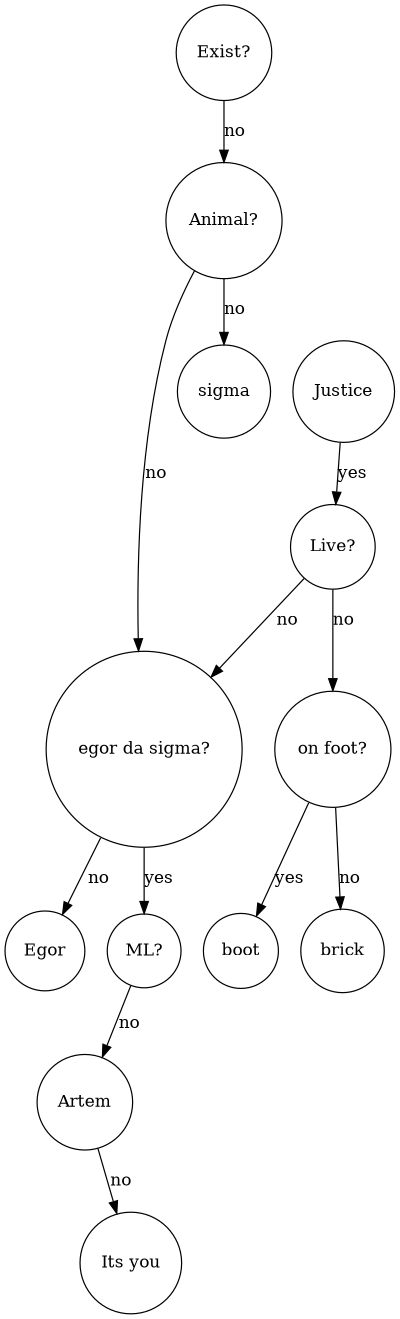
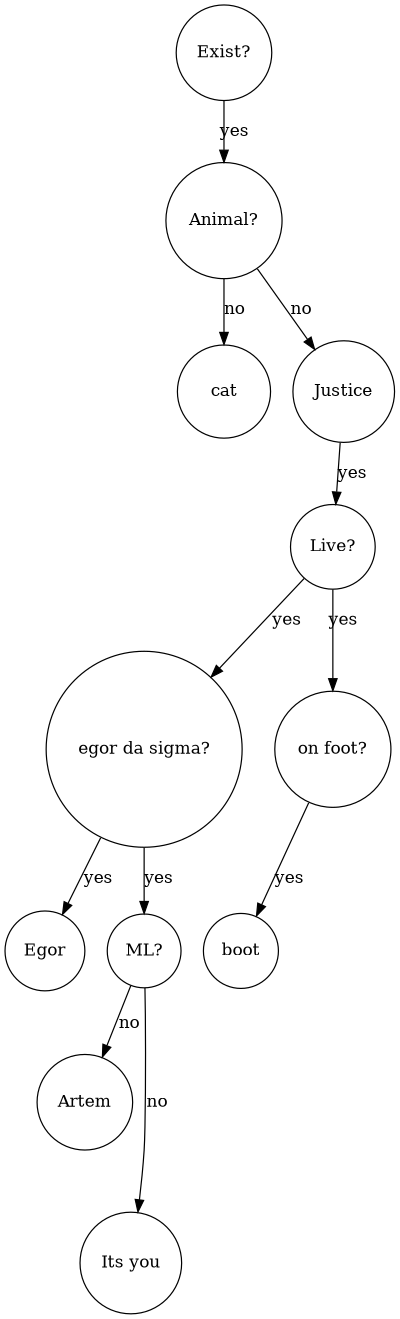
edge "Exist?" -> "Animal?": label "no" -> "yes"
node "sigma": label "sigma" -> "cat"
edge "Animal?" -> "egor da sigma?": now "Animal?" -> "Justice"
edge "Live?" -> "egor da sigma?": label "no" -> "yes"
edge "Live?" -> "on foot?": label "no" -> "yes"
edge "egor da sigma?" -> "Egor": label "no" -> "yes"
node "brick": removed
edge "Artem" -> "Its you": now "ML?" -> "Its you"
